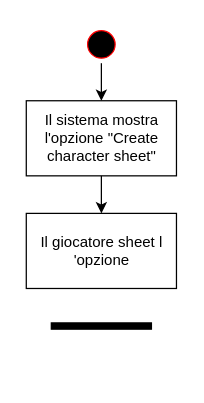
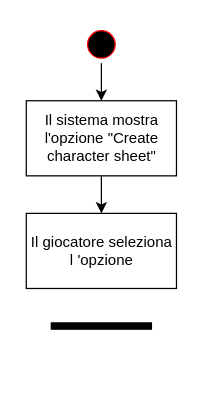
node "Il giocatore sheet l 'opzione": label "Il giocatore sheet l 'opzione" -> "Il giocatore seleziona l 'opzione"
